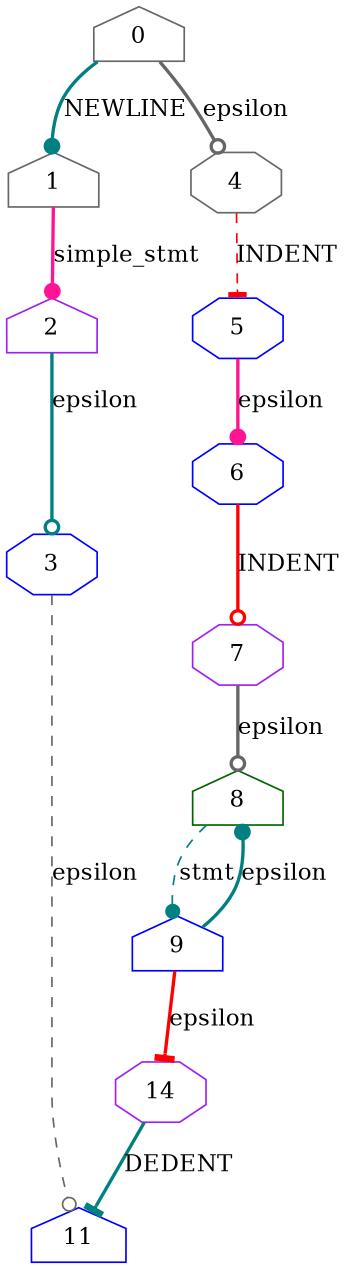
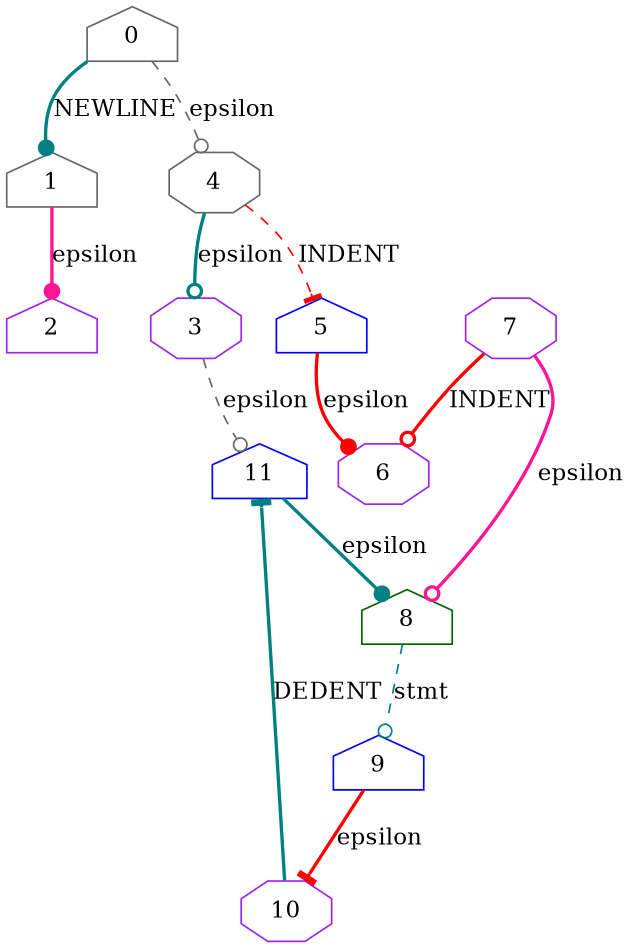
edge "0" -> "4": style bold -> dashed
edge "1" -> "2": label "simple_stmt" -> "epsilon"
node "5": shape octagon -> house
edge "5" -> "6": color deeppink -> red
edge "2" -> "3": now "4" -> "3"
node "6": color blue -> purple
edge "6" -> "7": reversed
node "3": color blue -> purple
edge "7" -> "8": color gray40 -> deeppink
edge "8" -> "9": arrowhead dot -> odot
edge "9" -> "8": now "11" -> "8"
node "14": label "14" -> "10"
